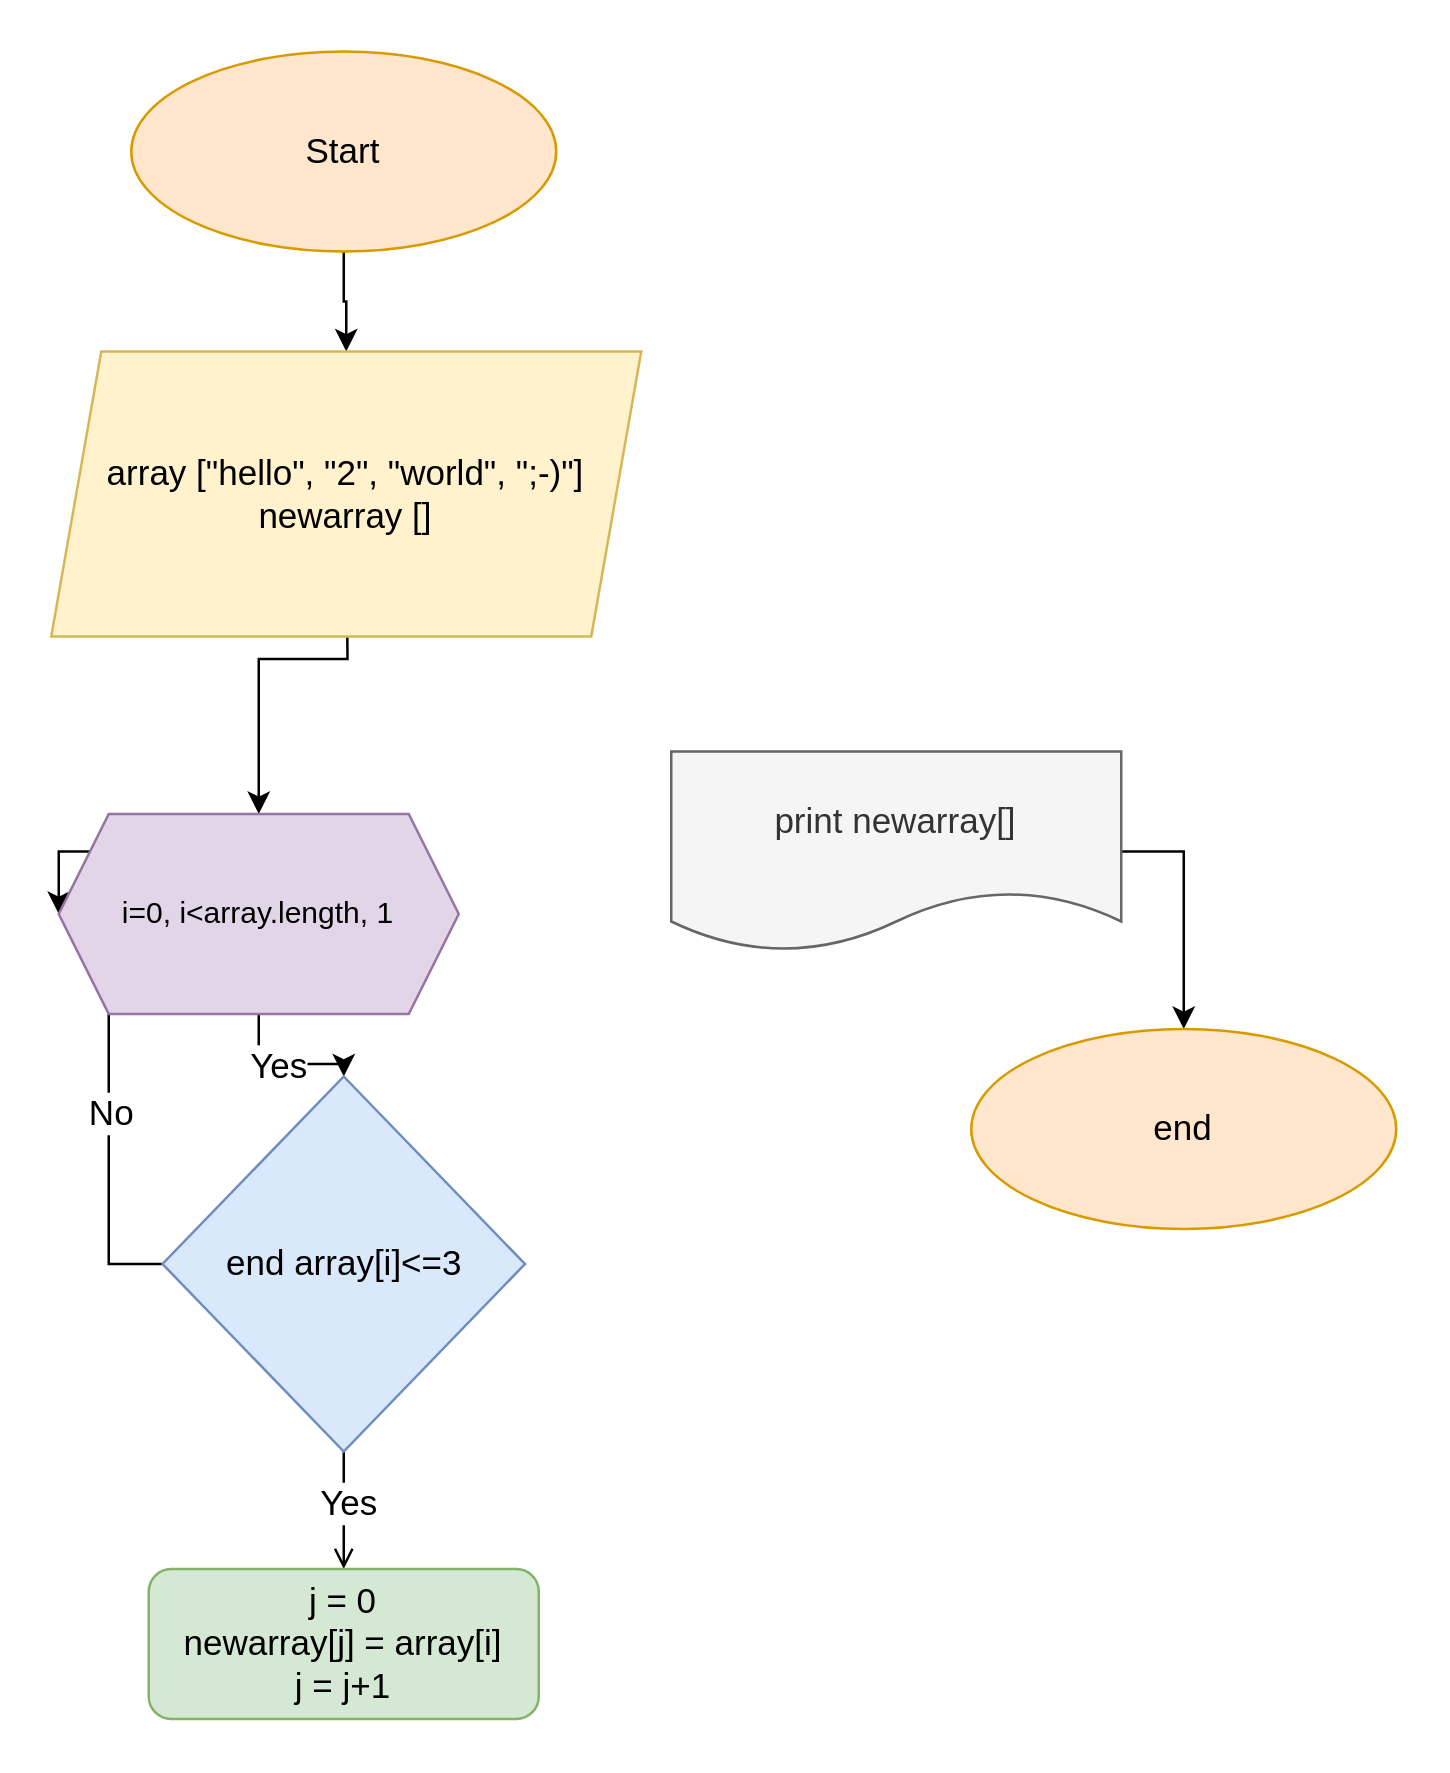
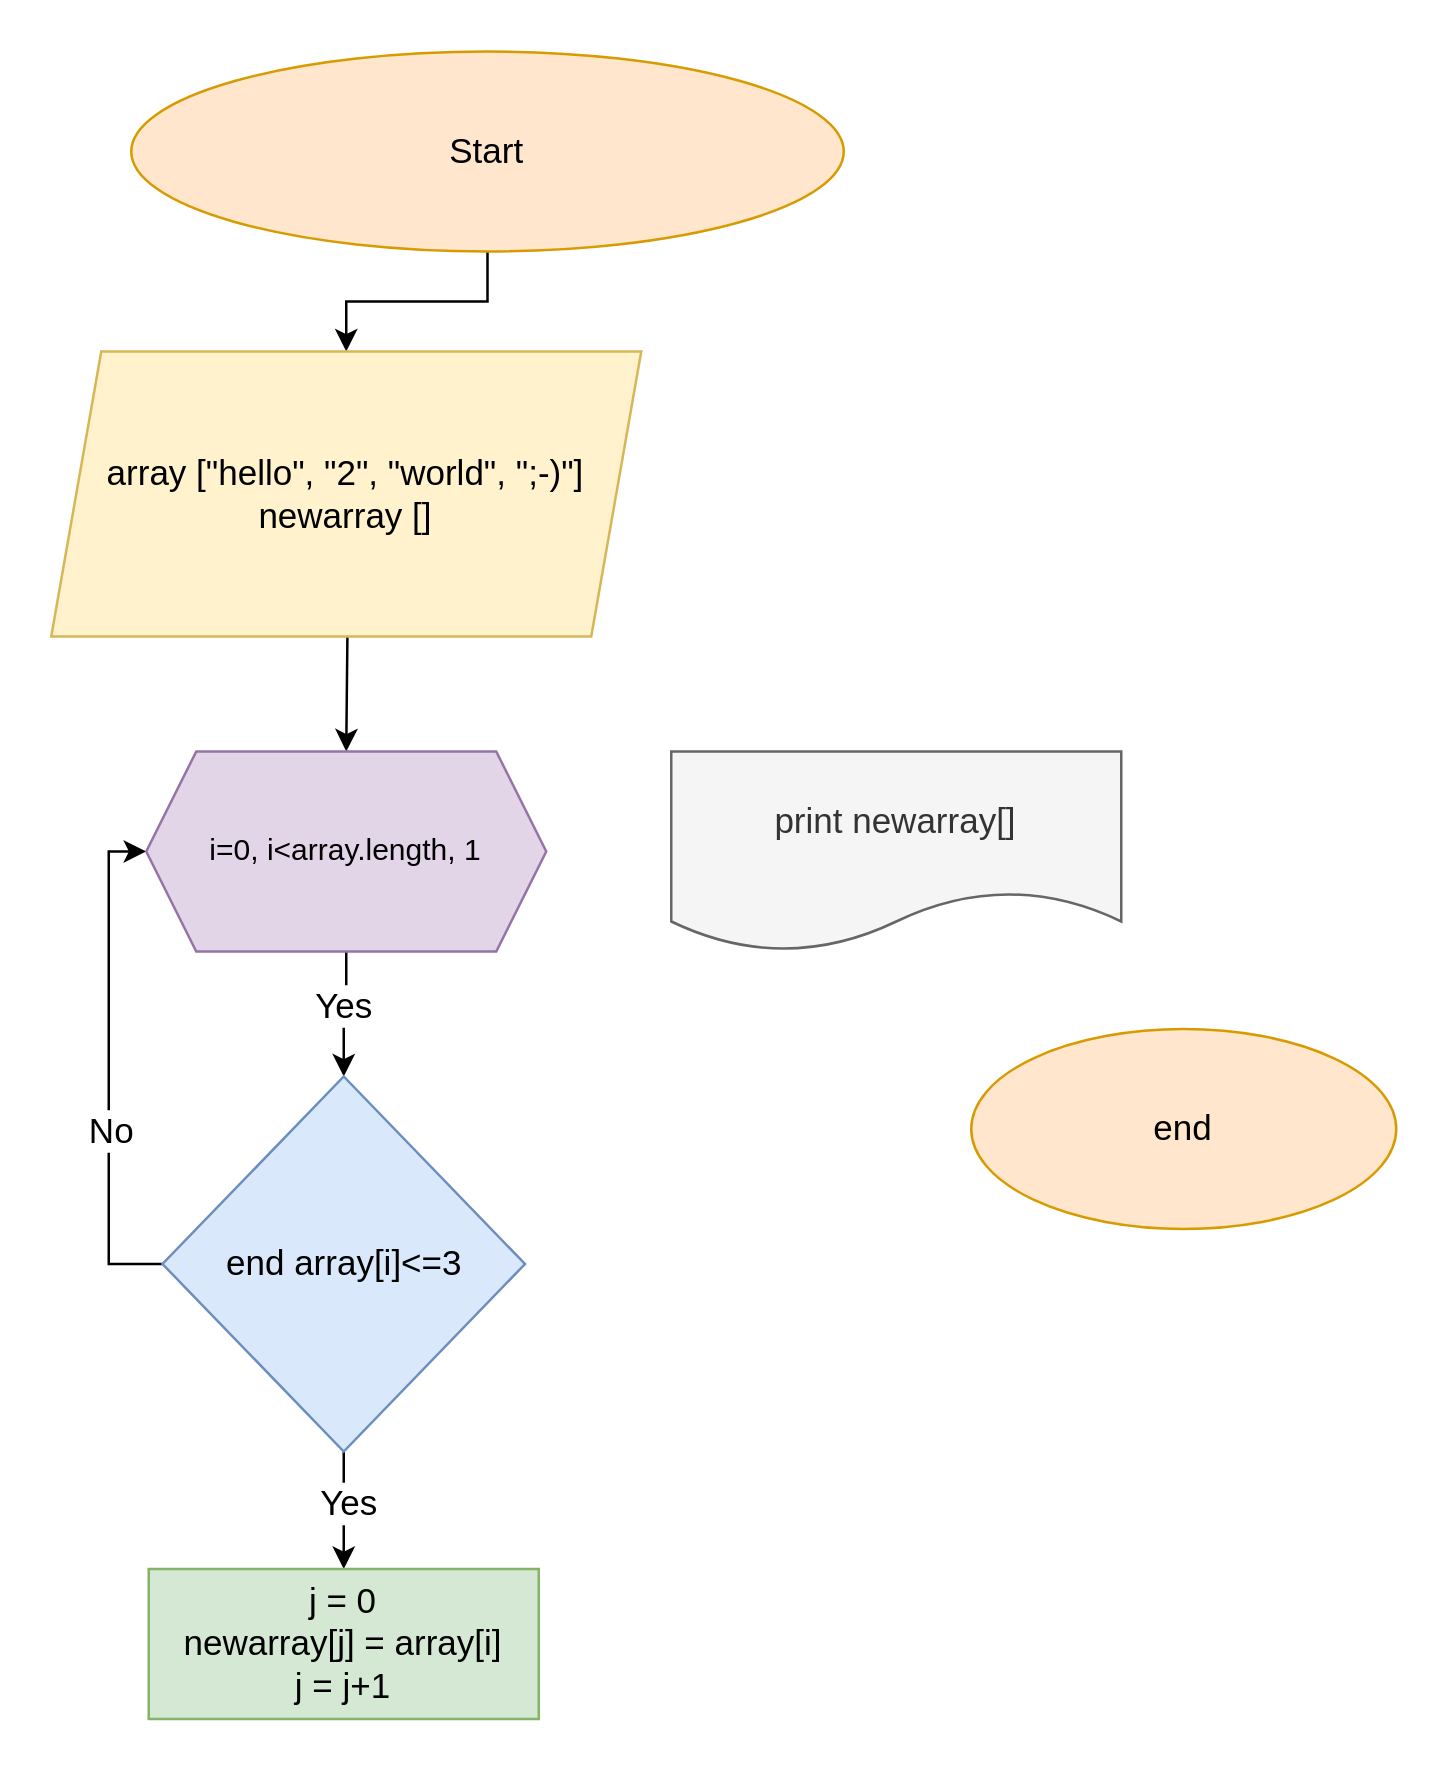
node "Start": size 425x200 -> 713x200
edge "print newarray[]" -> "end": removed
node "i=0, i<array.length, 1": moved (259, 914) -> (346, 851)
edge "end array[i]<=3" -> "j = 0 newarray[j] = array[i] j = j+1": arrowhead open -> classic
node "j = 0 newarray[j] = array[i] j = j+1": shape rounded rectangle -> rectangle
